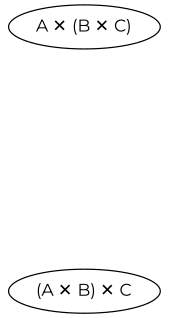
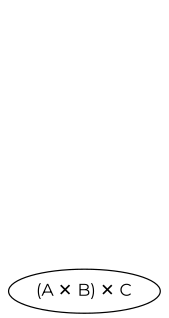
node "A ✕ (B ✕ C)": removed
